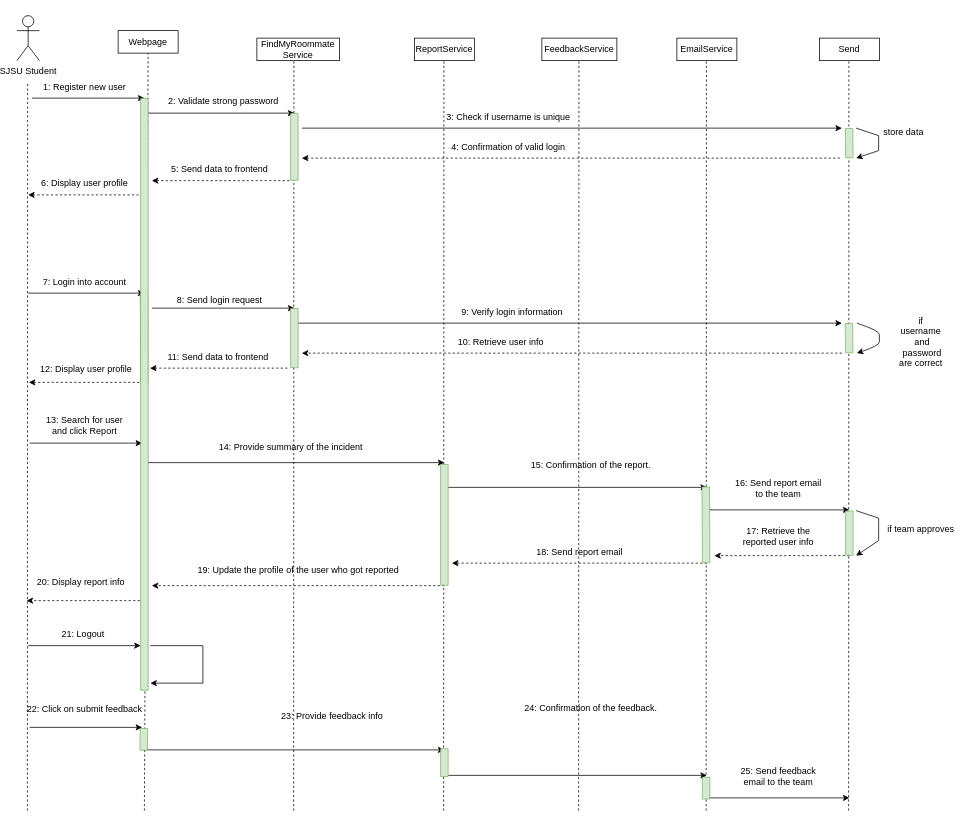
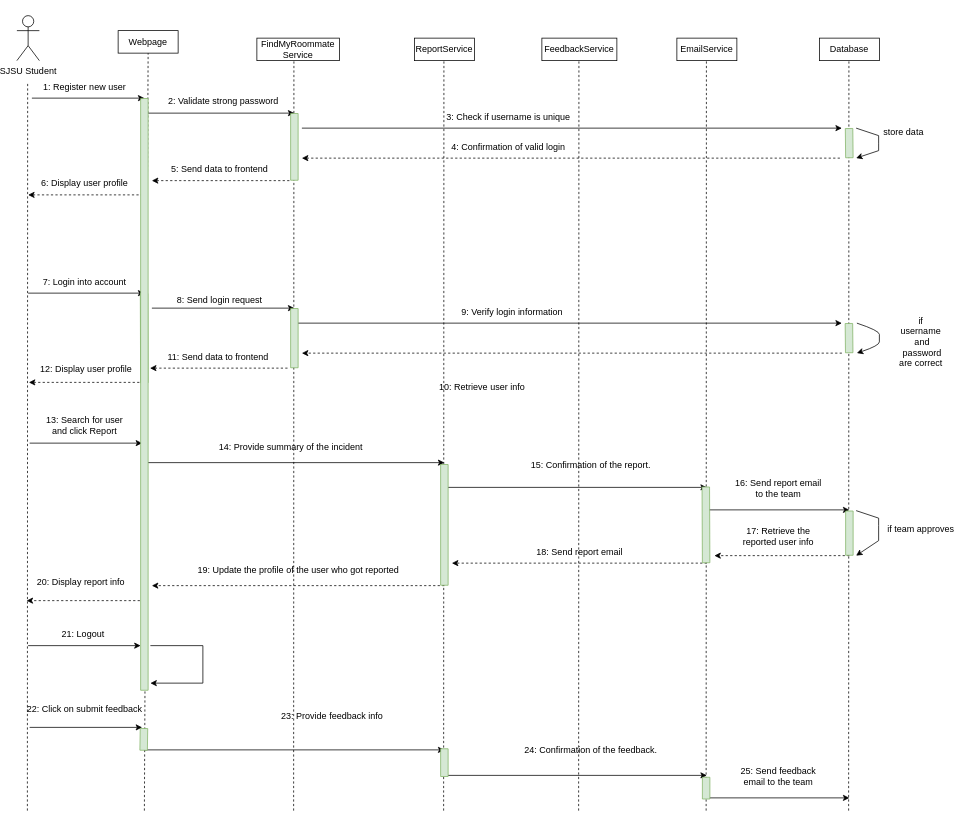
node "Send": label "Send" -> "Database"
node "10: Retrieve user info": moved (501, 342) -> (482, 387)
node "24: Confirmation of the feedback.": moved (591, 708) -> (591, 750)
